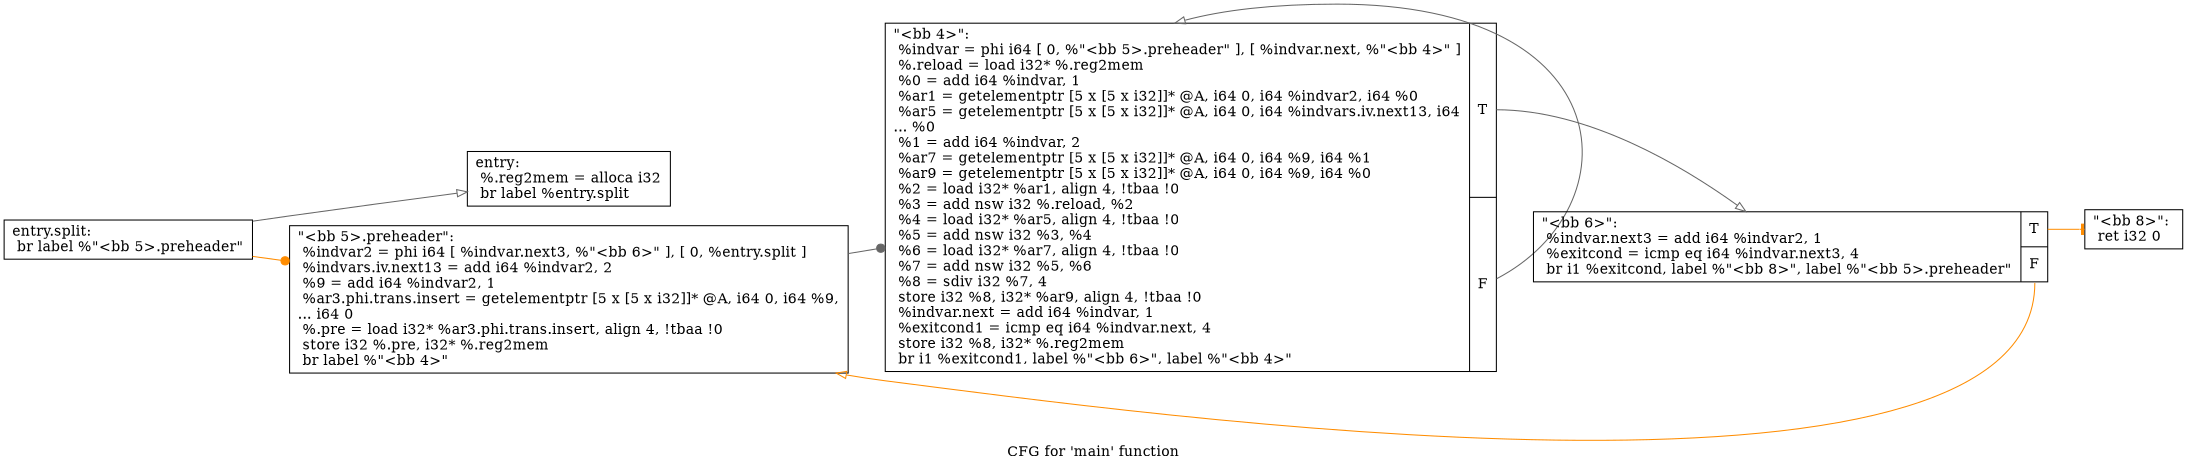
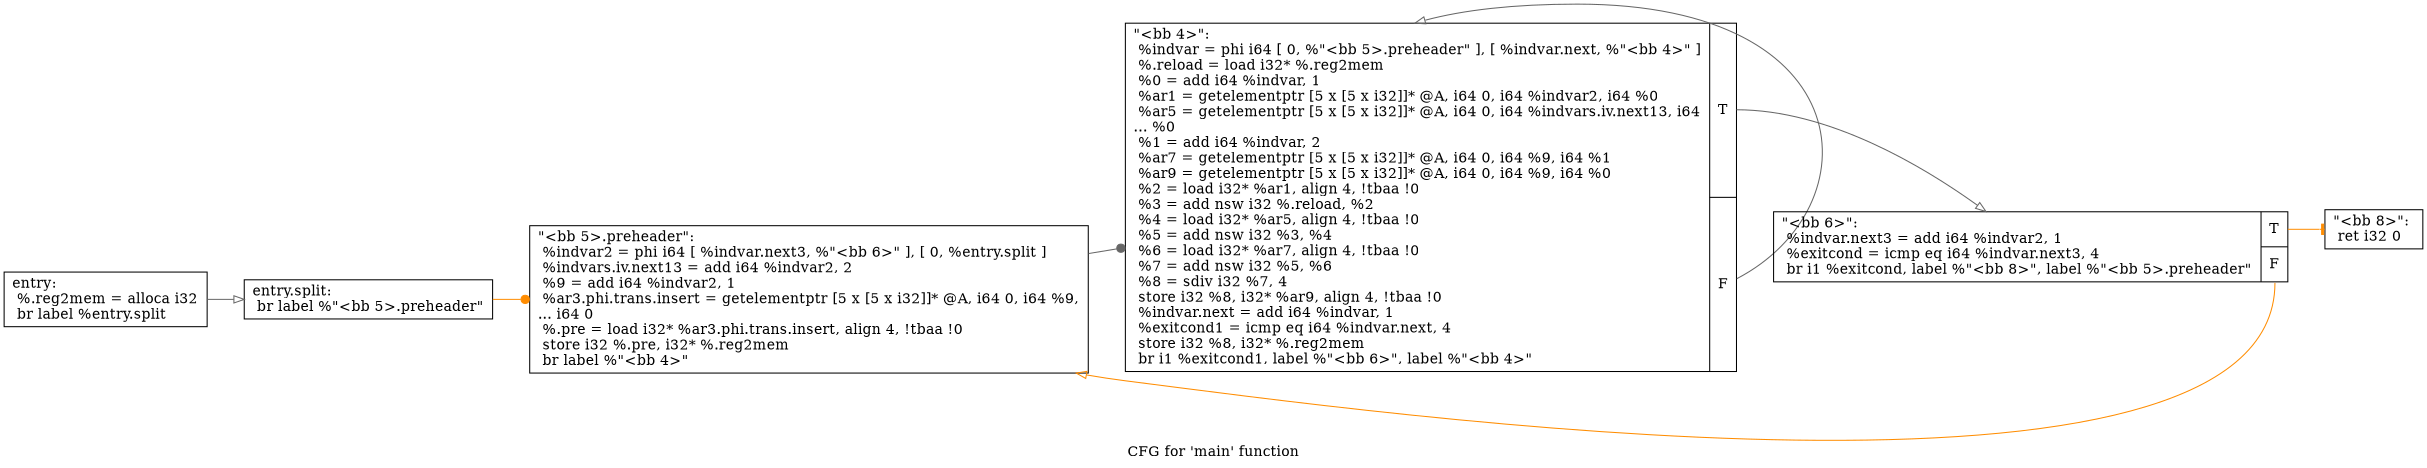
edge "entry.split:" -> "entry:": reversed
